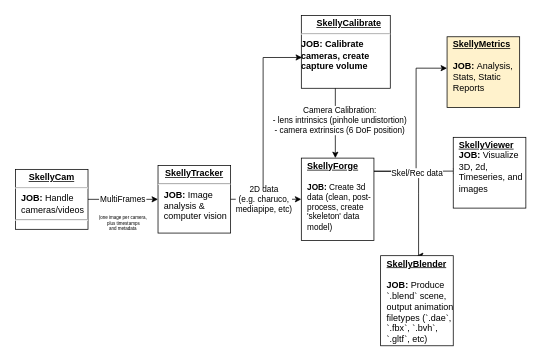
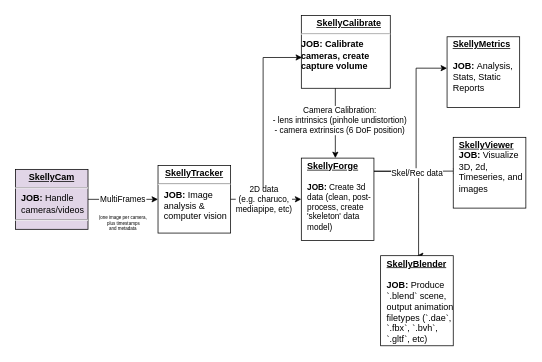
node "SkellyMetrics JOB: Analysis, Stats, Static Reports": fillcolor #fff2cc -> #ffffff
node "SkellyCam JOB: Handle cameras/videos": fillcolor #ffffff -> #e1d5e7
